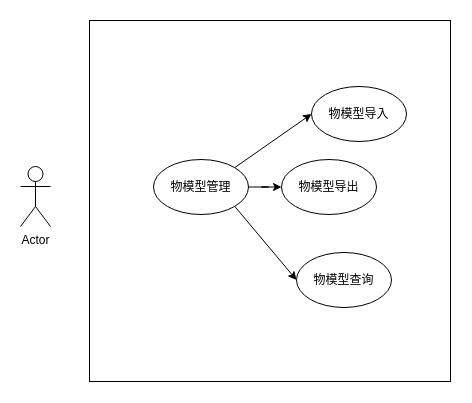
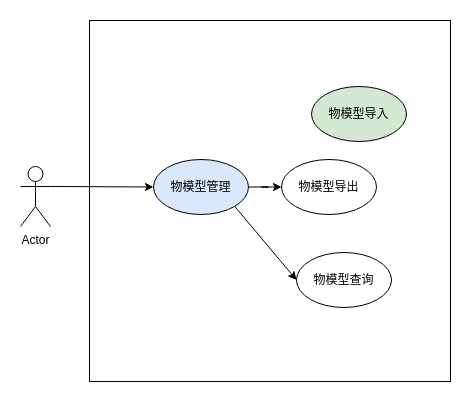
node "物模型导入": fillcolor #ffffff -> #d5e8d4
edge "物模型管理" -> "物模型导入": removed
edge "Actor" -> "物模型管理": added
node "物模型管理": fillcolor #ffffff -> #dae8fc
